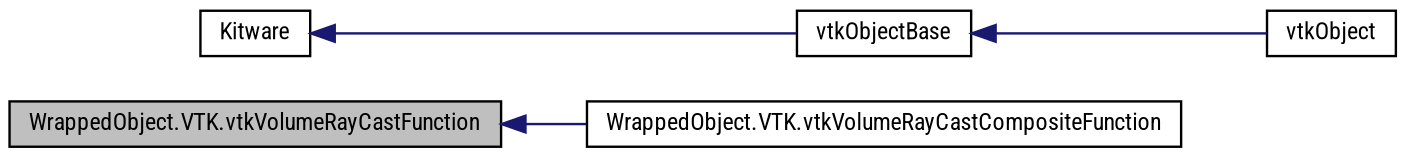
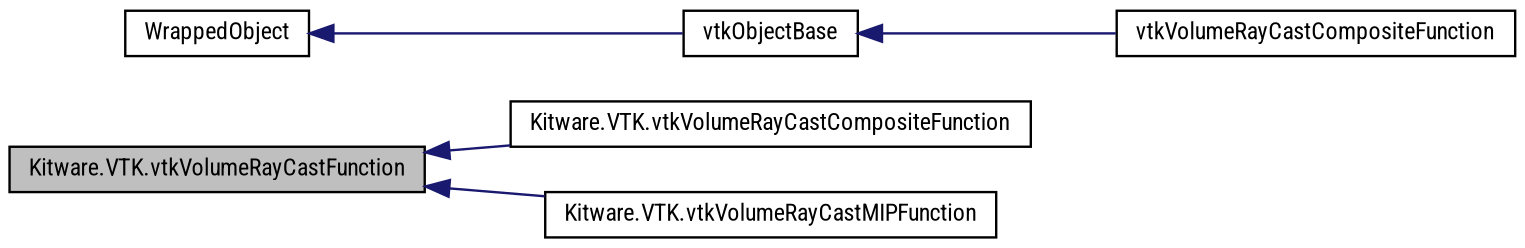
node "Kitware": label "Kitware" -> "WrappedObject"
node "vtkObject": label "vtkObject" -> "vtkVolumeRayCastCompositeFunction"
node "WrappedObject.VTK.vtkVolumeRayCastFunction": label "WrappedObject.VTK.vtkVolumeRayCastFunction" -> "Kitware.VTK.vtkVolumeRayCastFunction"
node "WrappedObject.VTK.vtkVolumeRayCastCompositeFunction": label "WrappedObject.VTK.vtkVolumeRayCastCompositeFunction" -> "Kitware.VTK.vtkVolumeRayCastCompositeFunction"
node "Kitware.VTK.vtkVolumeRayCastMIPFunction": added
